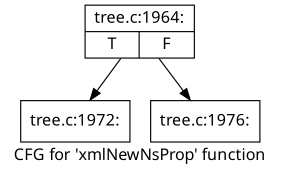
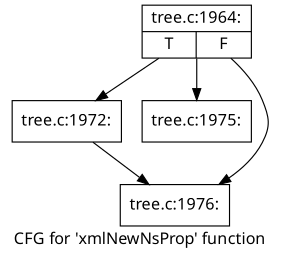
node "tree.c:1975:": added
edge "tree.c:1972:" -> "tree.c:1976:": added
